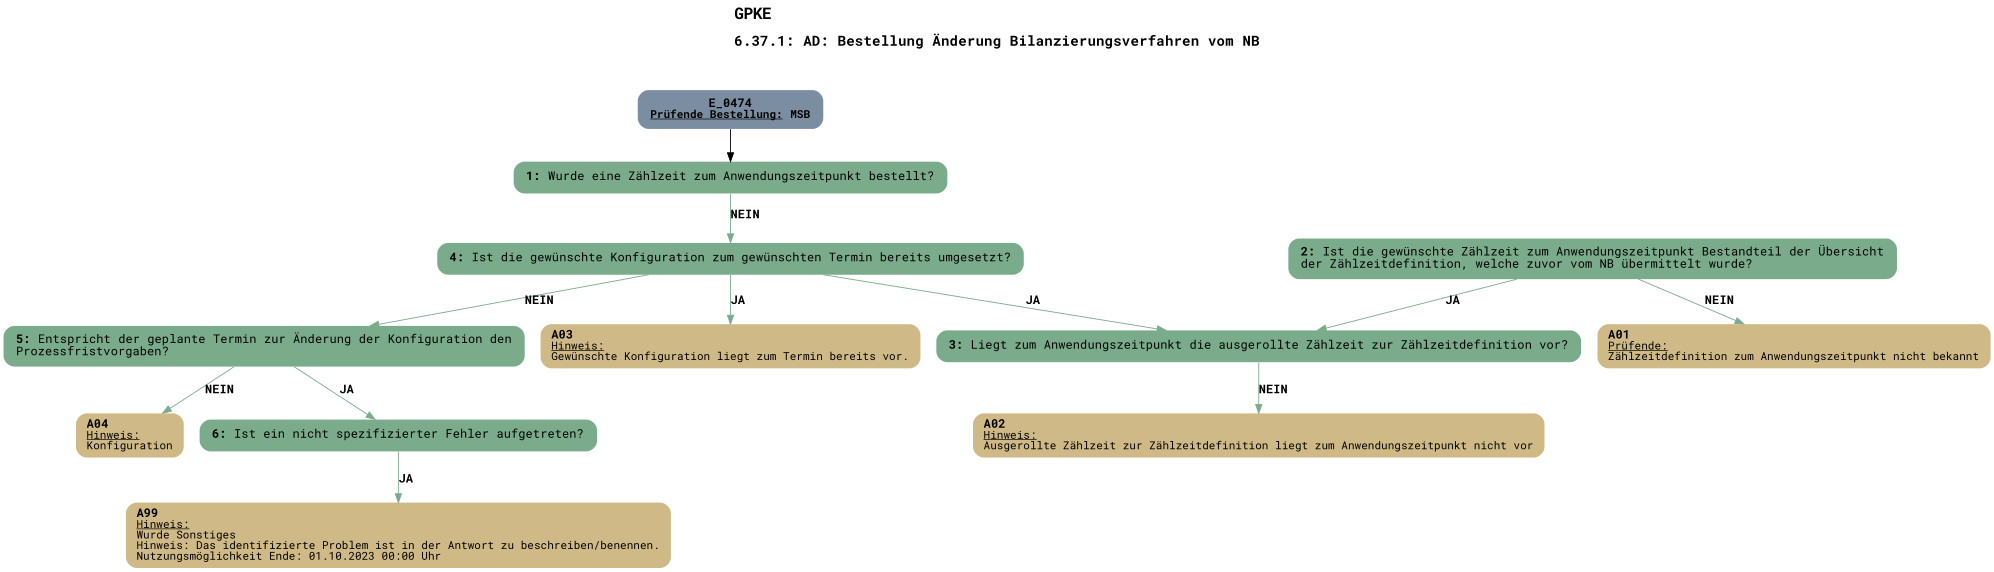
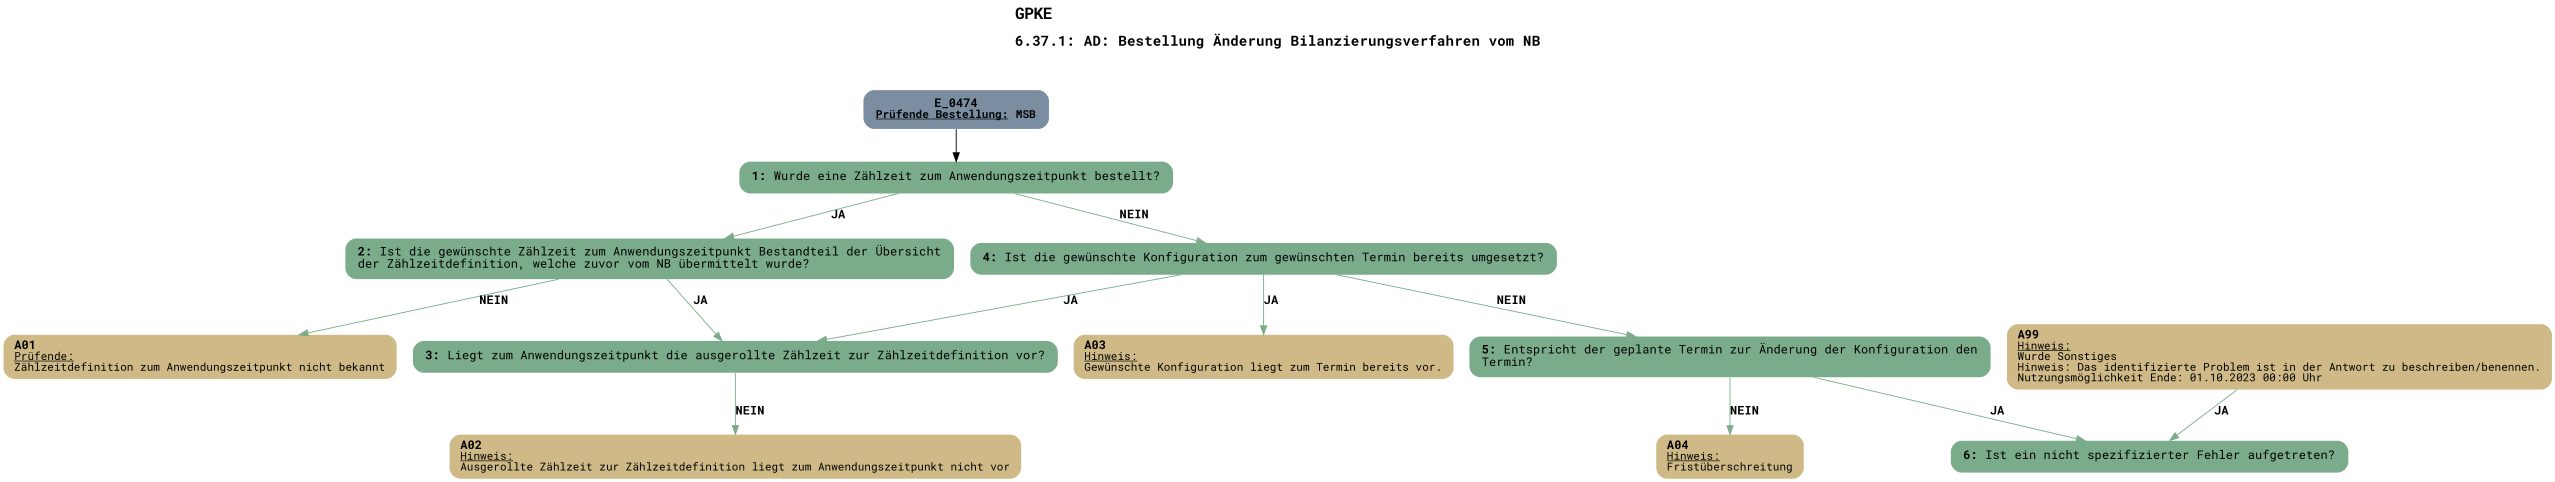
edge "1:" -> "2:": added, label "JA"
node "5:": text "Prozessfristvorgaben?" -> "Termin?"
node "A04": text "Konfiguration" -> "Fristüberschreitung"
edge "6:" -> "A99": reversed
